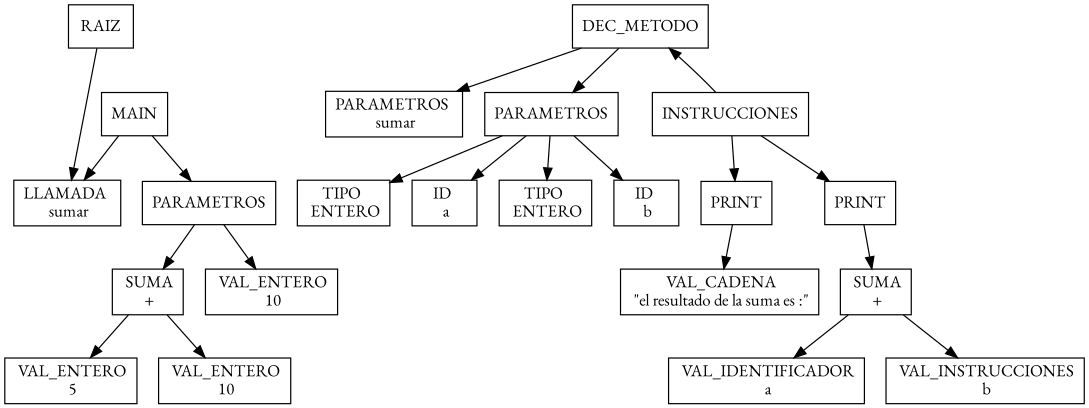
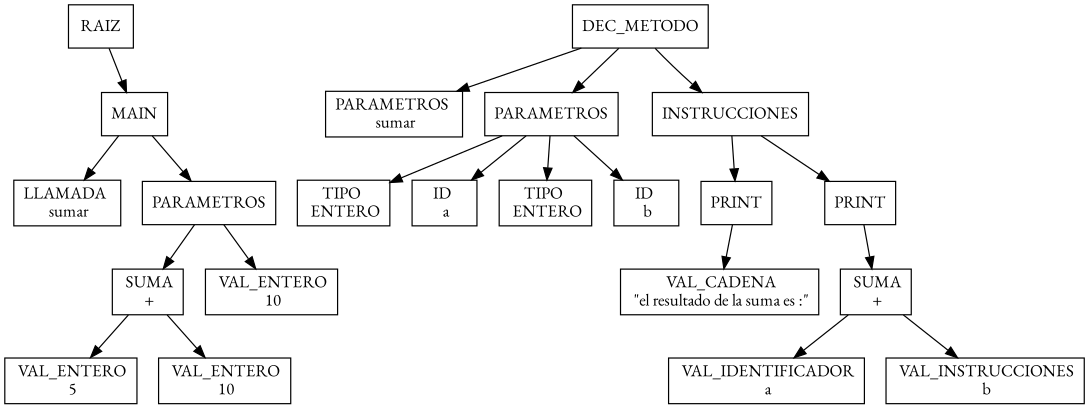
edge "INSTRUCCIONES" -> "DEC_METODO": reversed
edge "RAIZ" -> "LLAMADA sumar": now "RAIZ" -> "MAIN"
